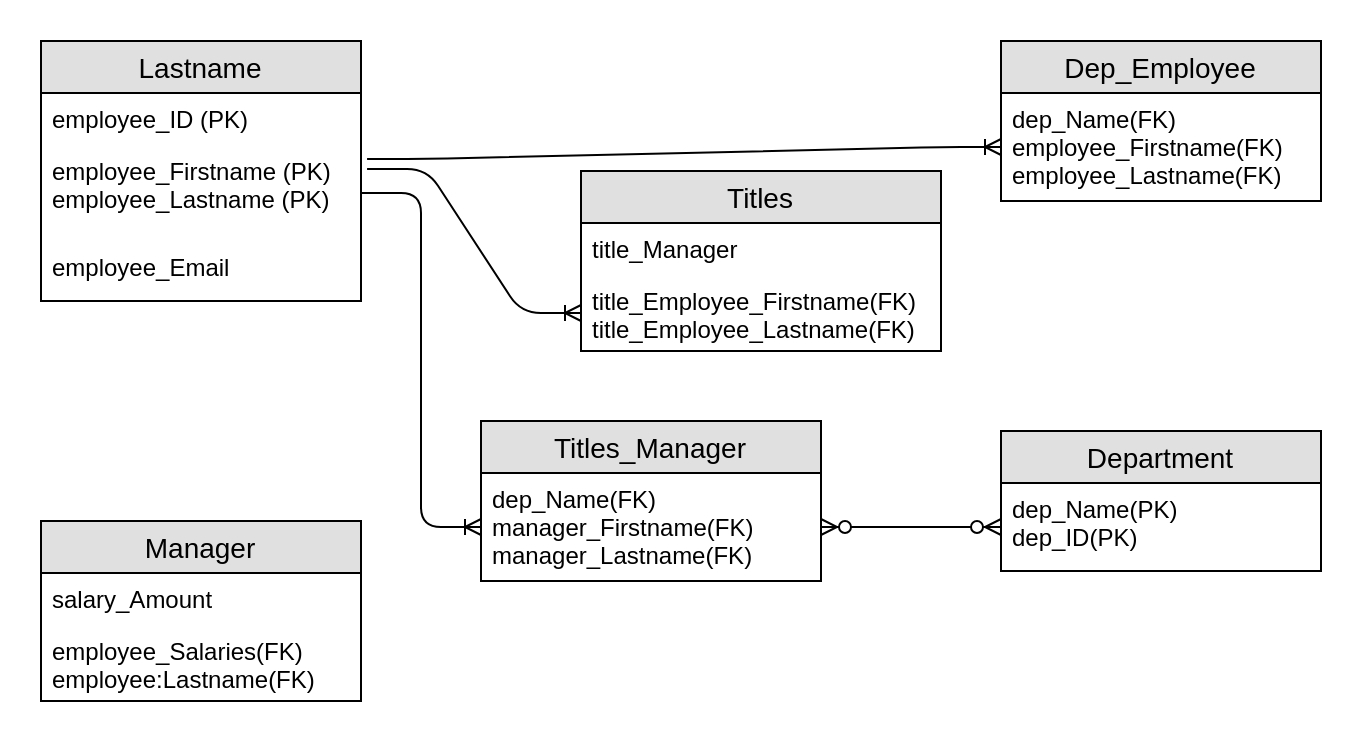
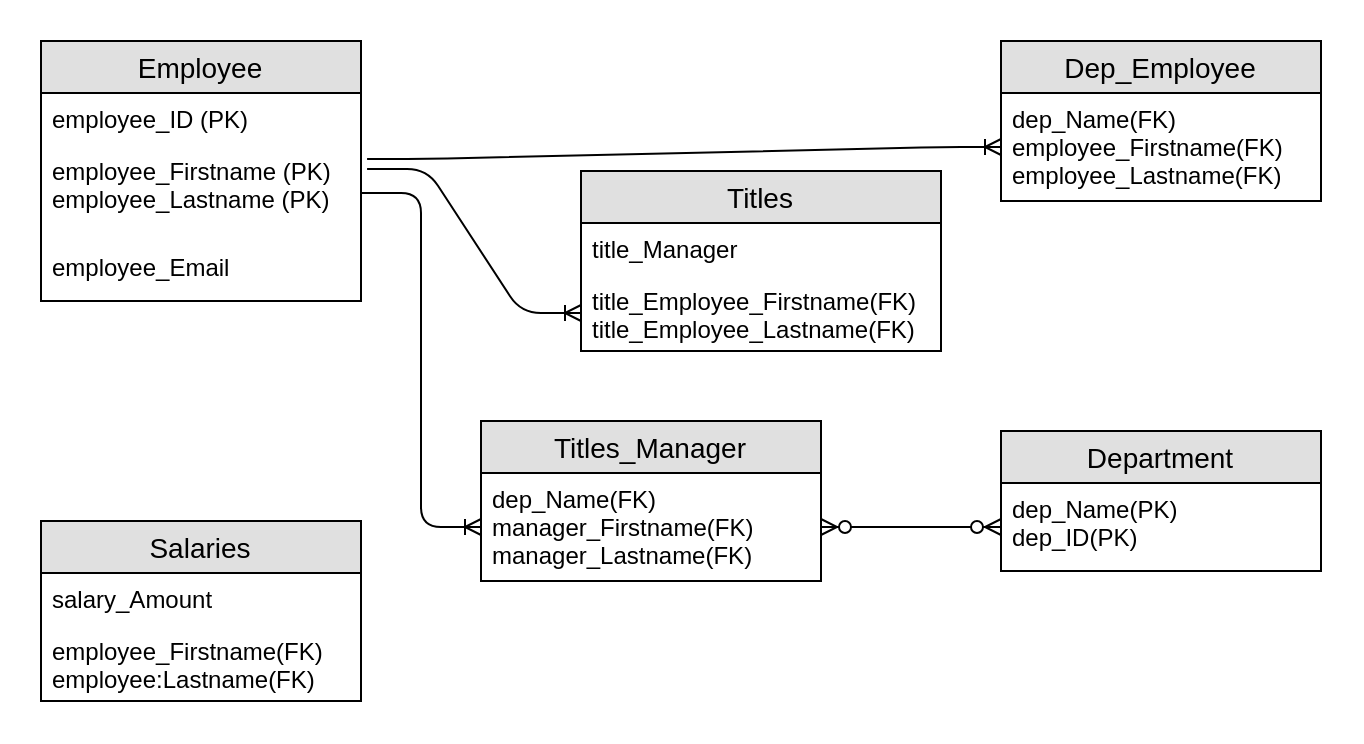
node "Lastname": label "Lastname" -> "Employee"
node "Manager": label "Manager" -> "Salaries"
node "employee_Salaries(FK) employee:Lastname(FK)": label "employee_Salaries(FK) employee:Lastname(FK)" -> "employee_Firstname(FK) employee:Lastname(FK)"
